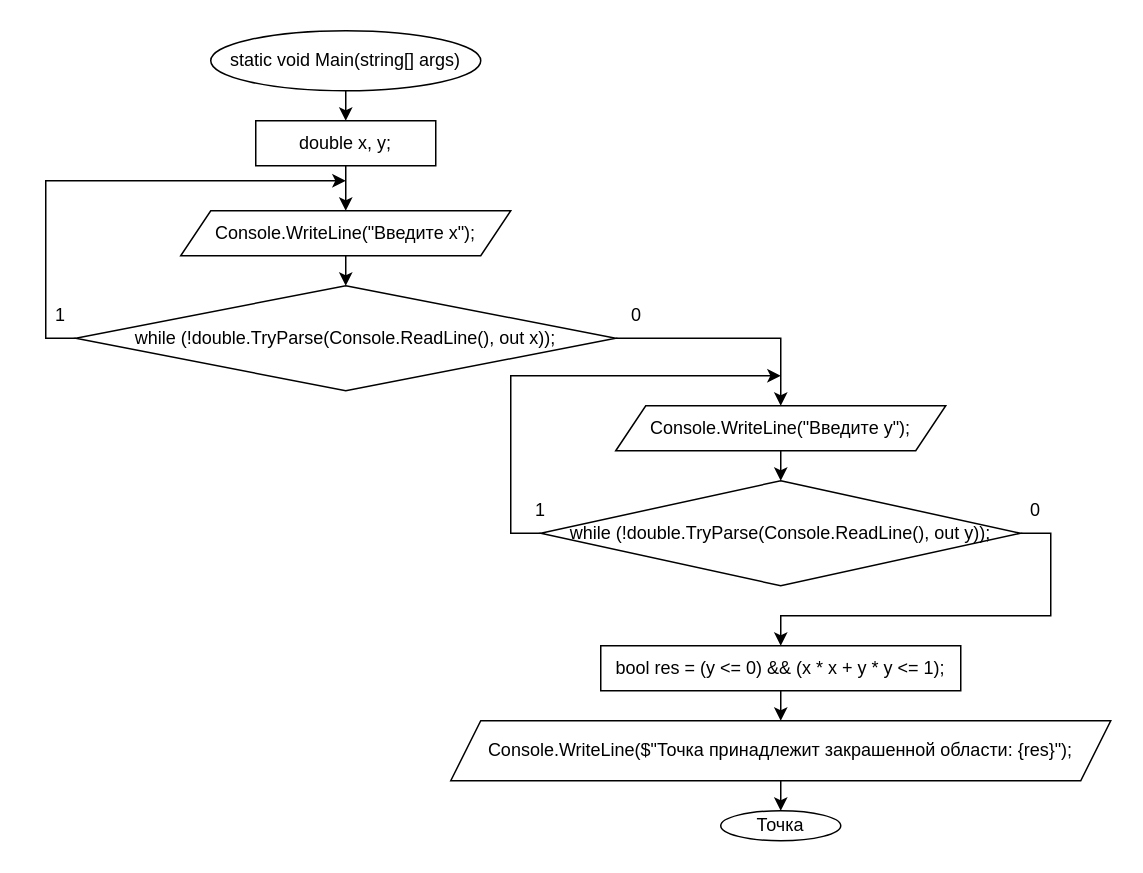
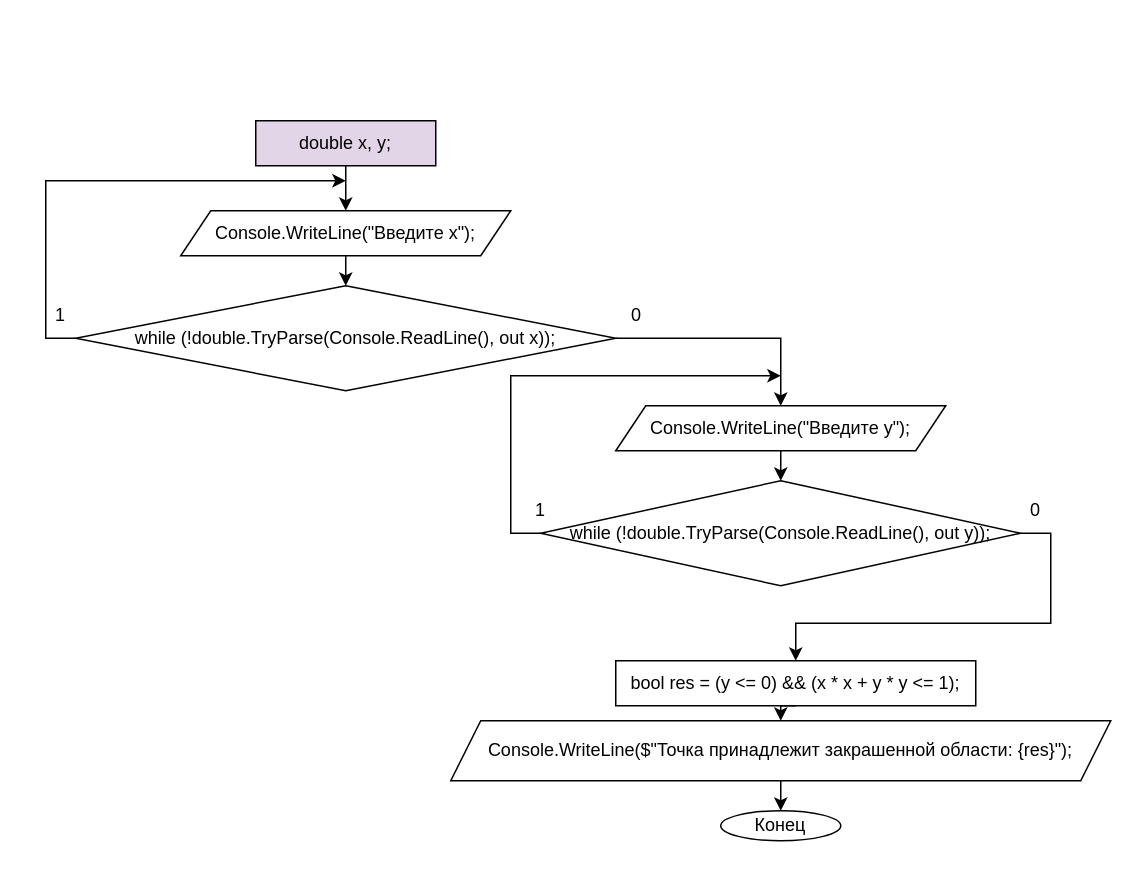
node "static void Main(string[] args)": removed
edge "static void Main(string[] args)" -> "double x, y;": removed
node "double x, y;": fillcolor #ffffff -> #e1d5e7
node "bool res = (y <= 0) && (x * x + y * y <= 1);": moved (781, 668) -> (796, 683)
node "Точка": label "Точка" -> "Конец"
